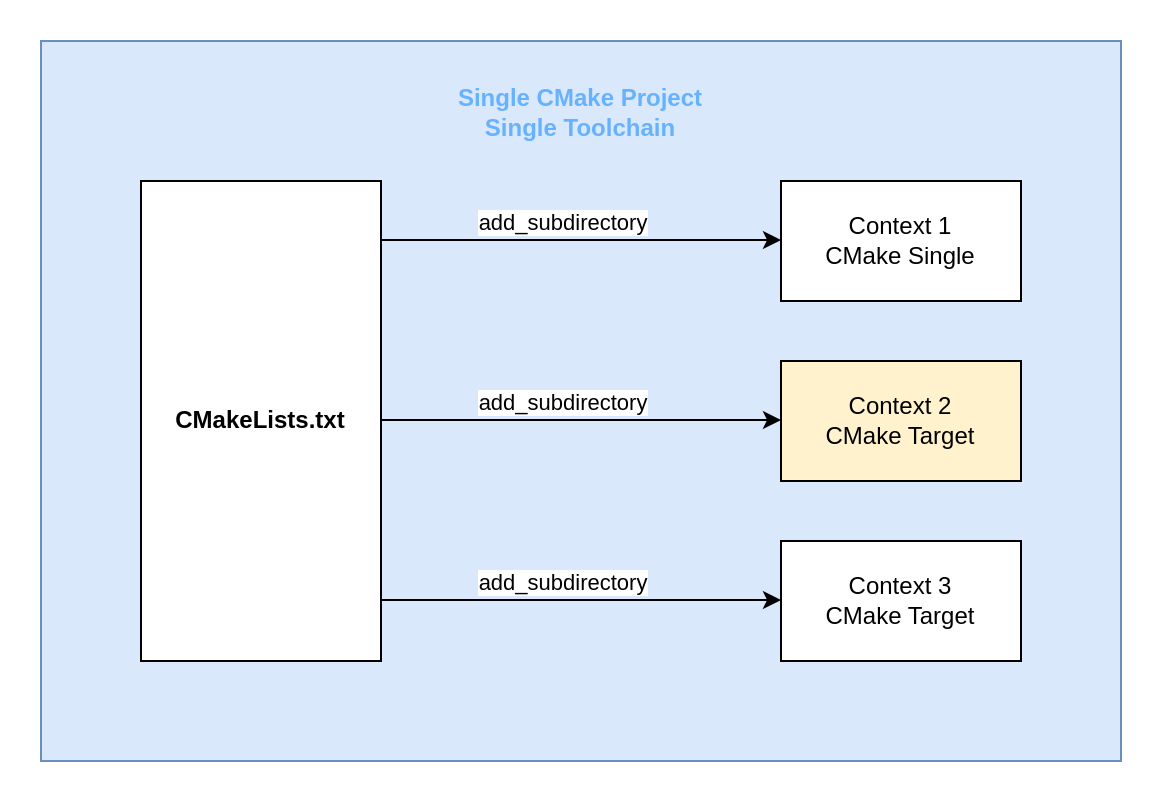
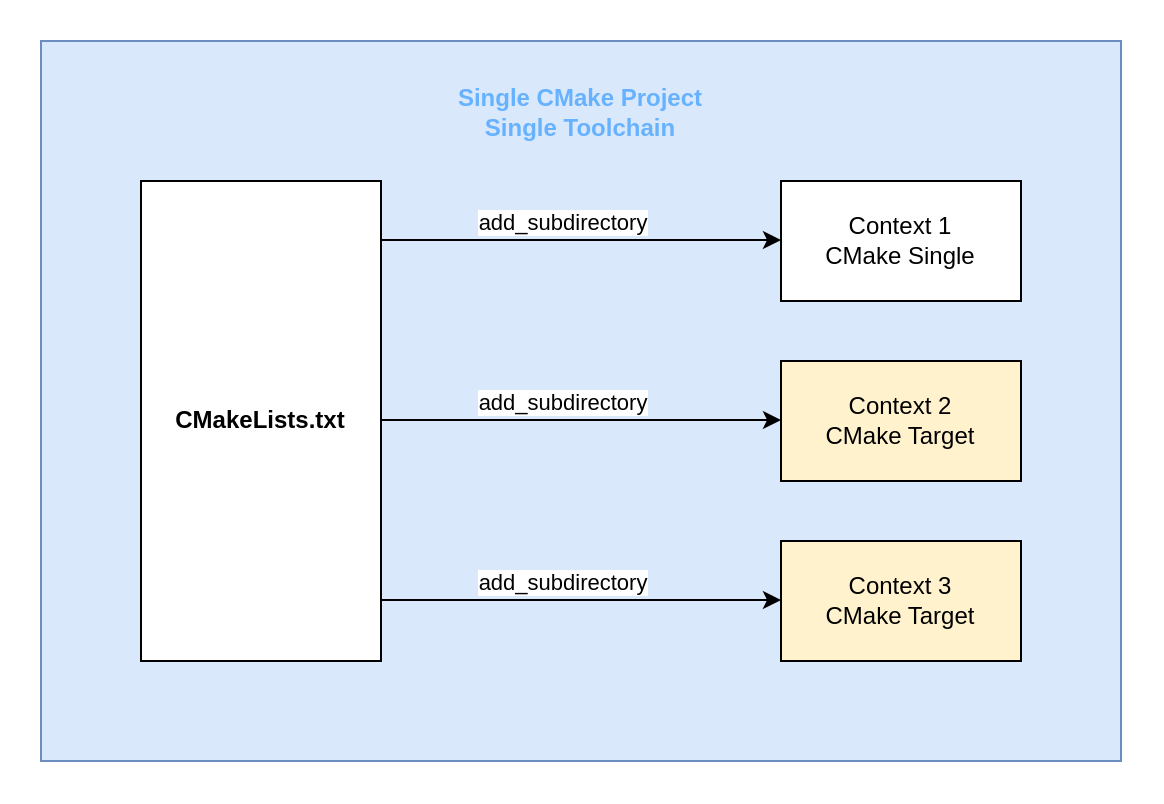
node "Context 3CMake Target": fillcolor #ffffff -> #fff2cc
